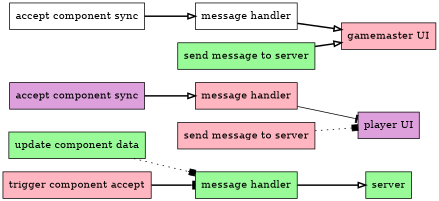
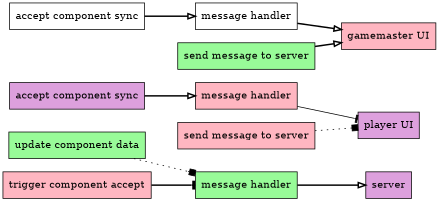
node "server": fillcolor palegreen -> plum
